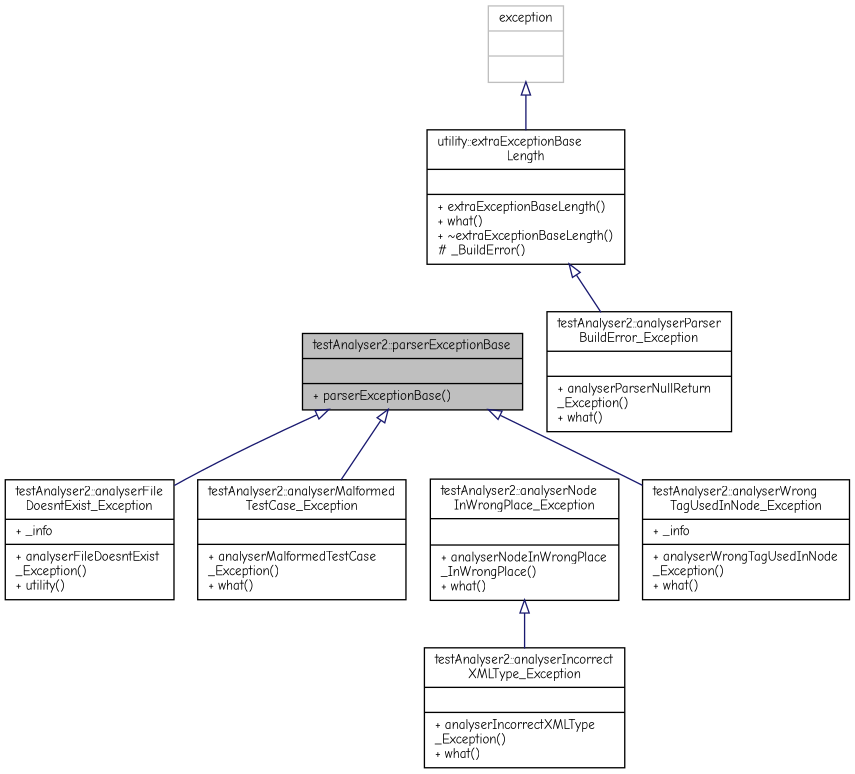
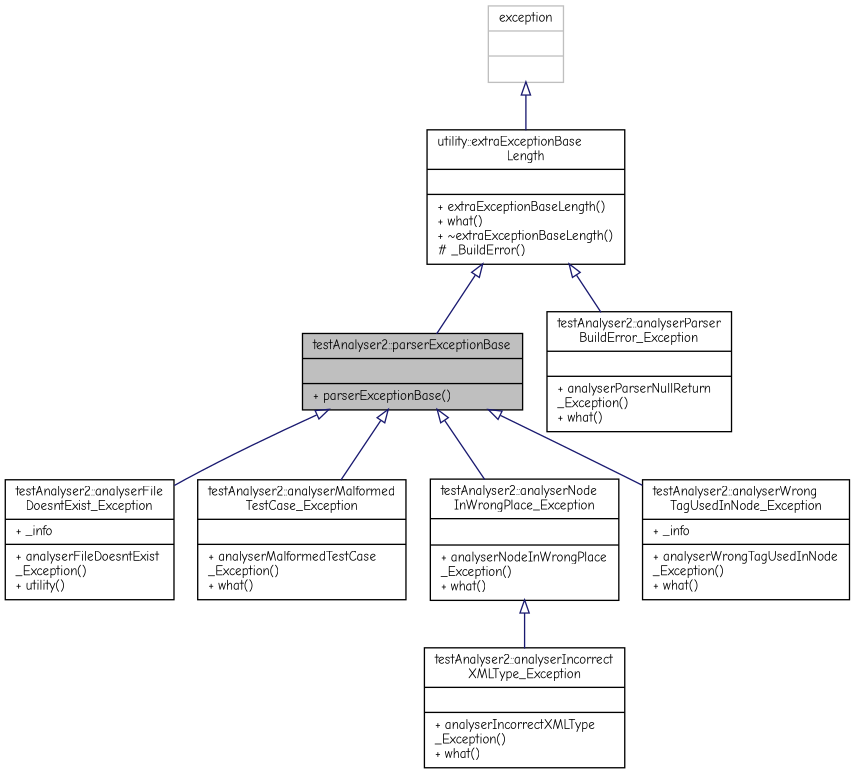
edge "testAnalyser2::parserExceptionBase" -> "utility::extraExceptionBase": added
edge "testAnalyser2::analyserNode" -> "testAnalyser2::parserExceptionBase": added
node "testAnalyser2::analyserNode": text "_InWrongPlace()" -> "_Exception()"
